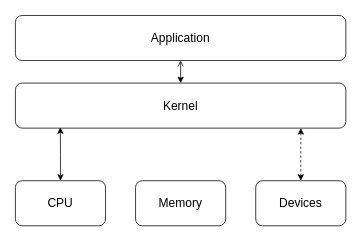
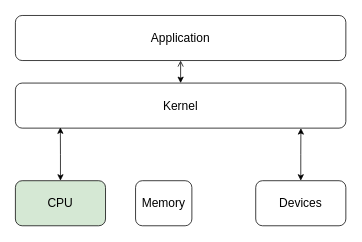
edge "Kernel" -- "Devices": style dashed -> solid
node "CPU": fillcolor #ffffff -> #d5e8d4
node "Memory": size 90x45 -> 56x45
